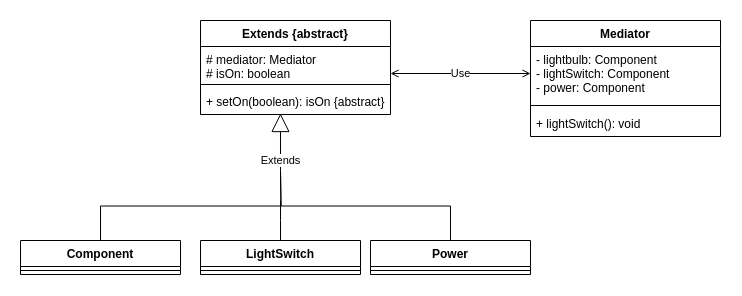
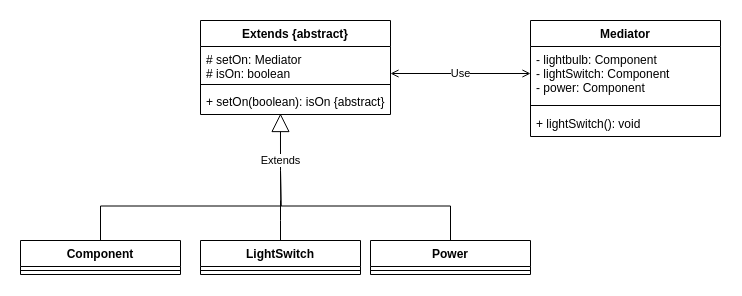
node "# mediator: Mediator # isOn: boolean": label "# mediator: Mediator # isOn: boolean" -> "# setOn: Mediator # isOn: boolean"
